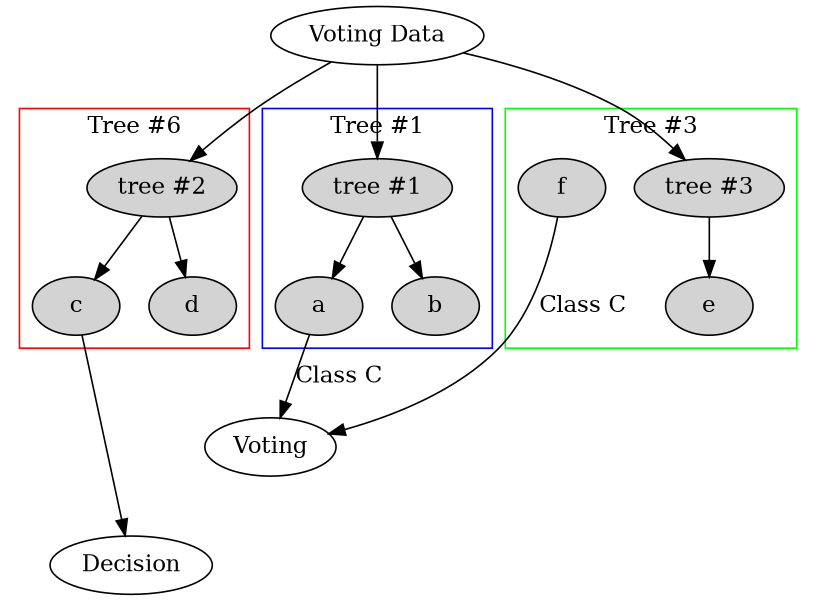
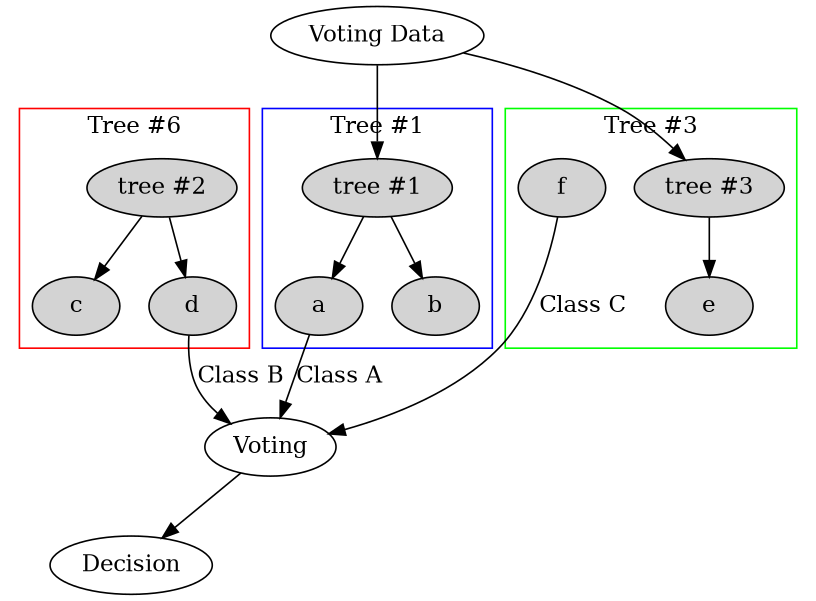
edge "Voting Data" -> "tree #2": removed
edge "a" -> "Voting": label "Class C" -> "Class A"
edge "d" -> "Voting": added, label "Class B"
edge "c" -> "Decision": now "Voting" -> "Decision"
